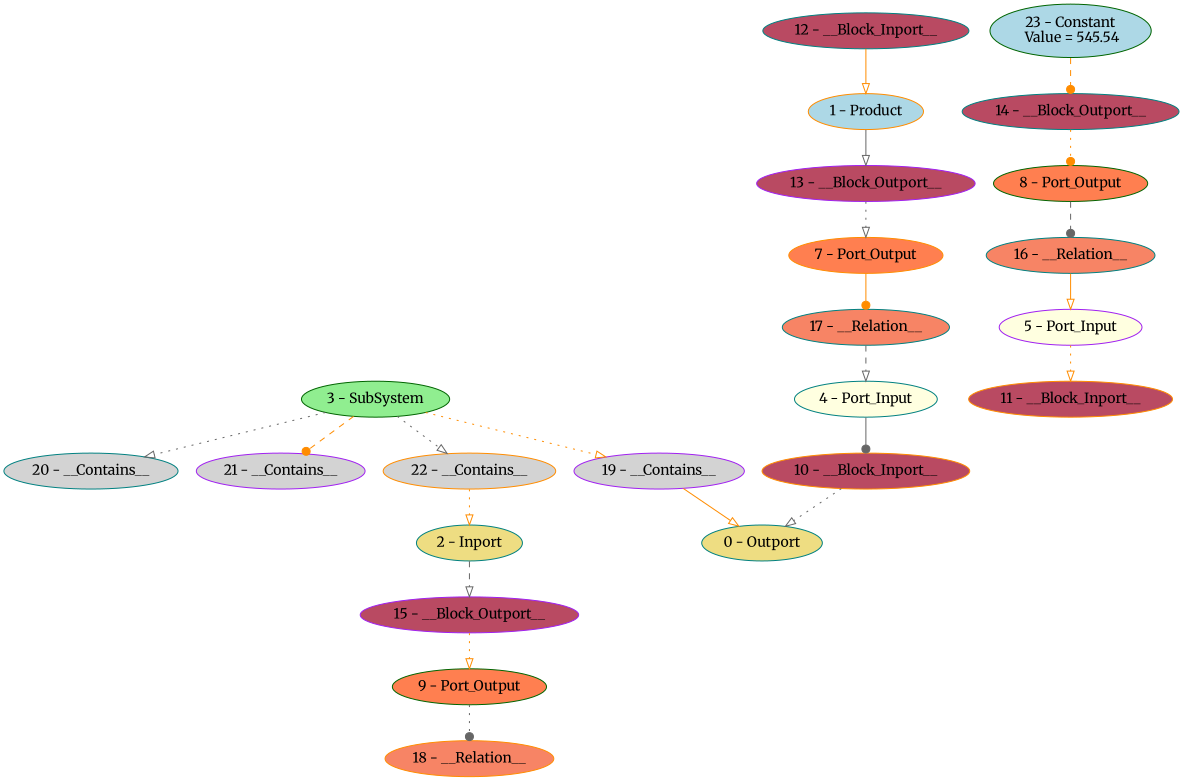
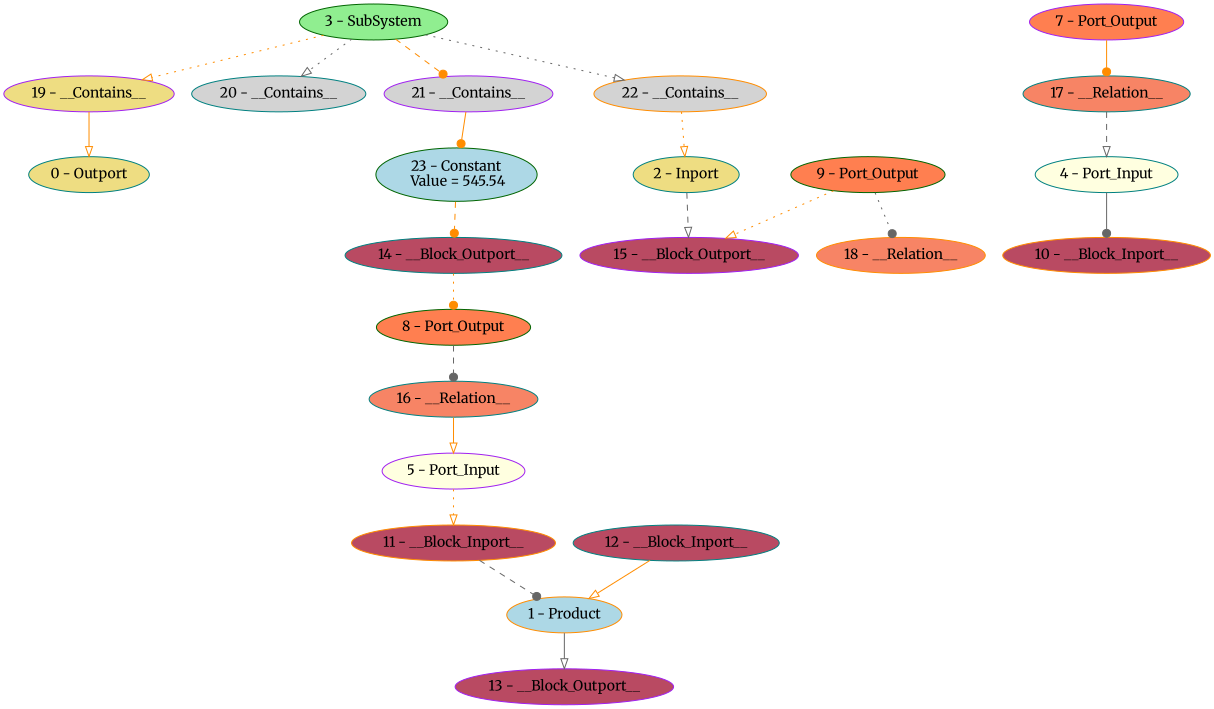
edge "21 - __Contains__" -> "23 - Constant Value = 545.54": added
edge "13 - __Block_Outport__" -> "7 - Port_Output": removed
node "7 - Port_Output": color darkorange -> purple
node "19 - __Contains__": fillcolor lightgray -> lightgoldenrod
edge "10 - __Block_Inport__" -> "0 - Outport": removed
edge "11 - __Block_Inport__" -> "1 - Product": added
edge "15 - __Block_Outport__" -> "9 - Port_Output": reversed
